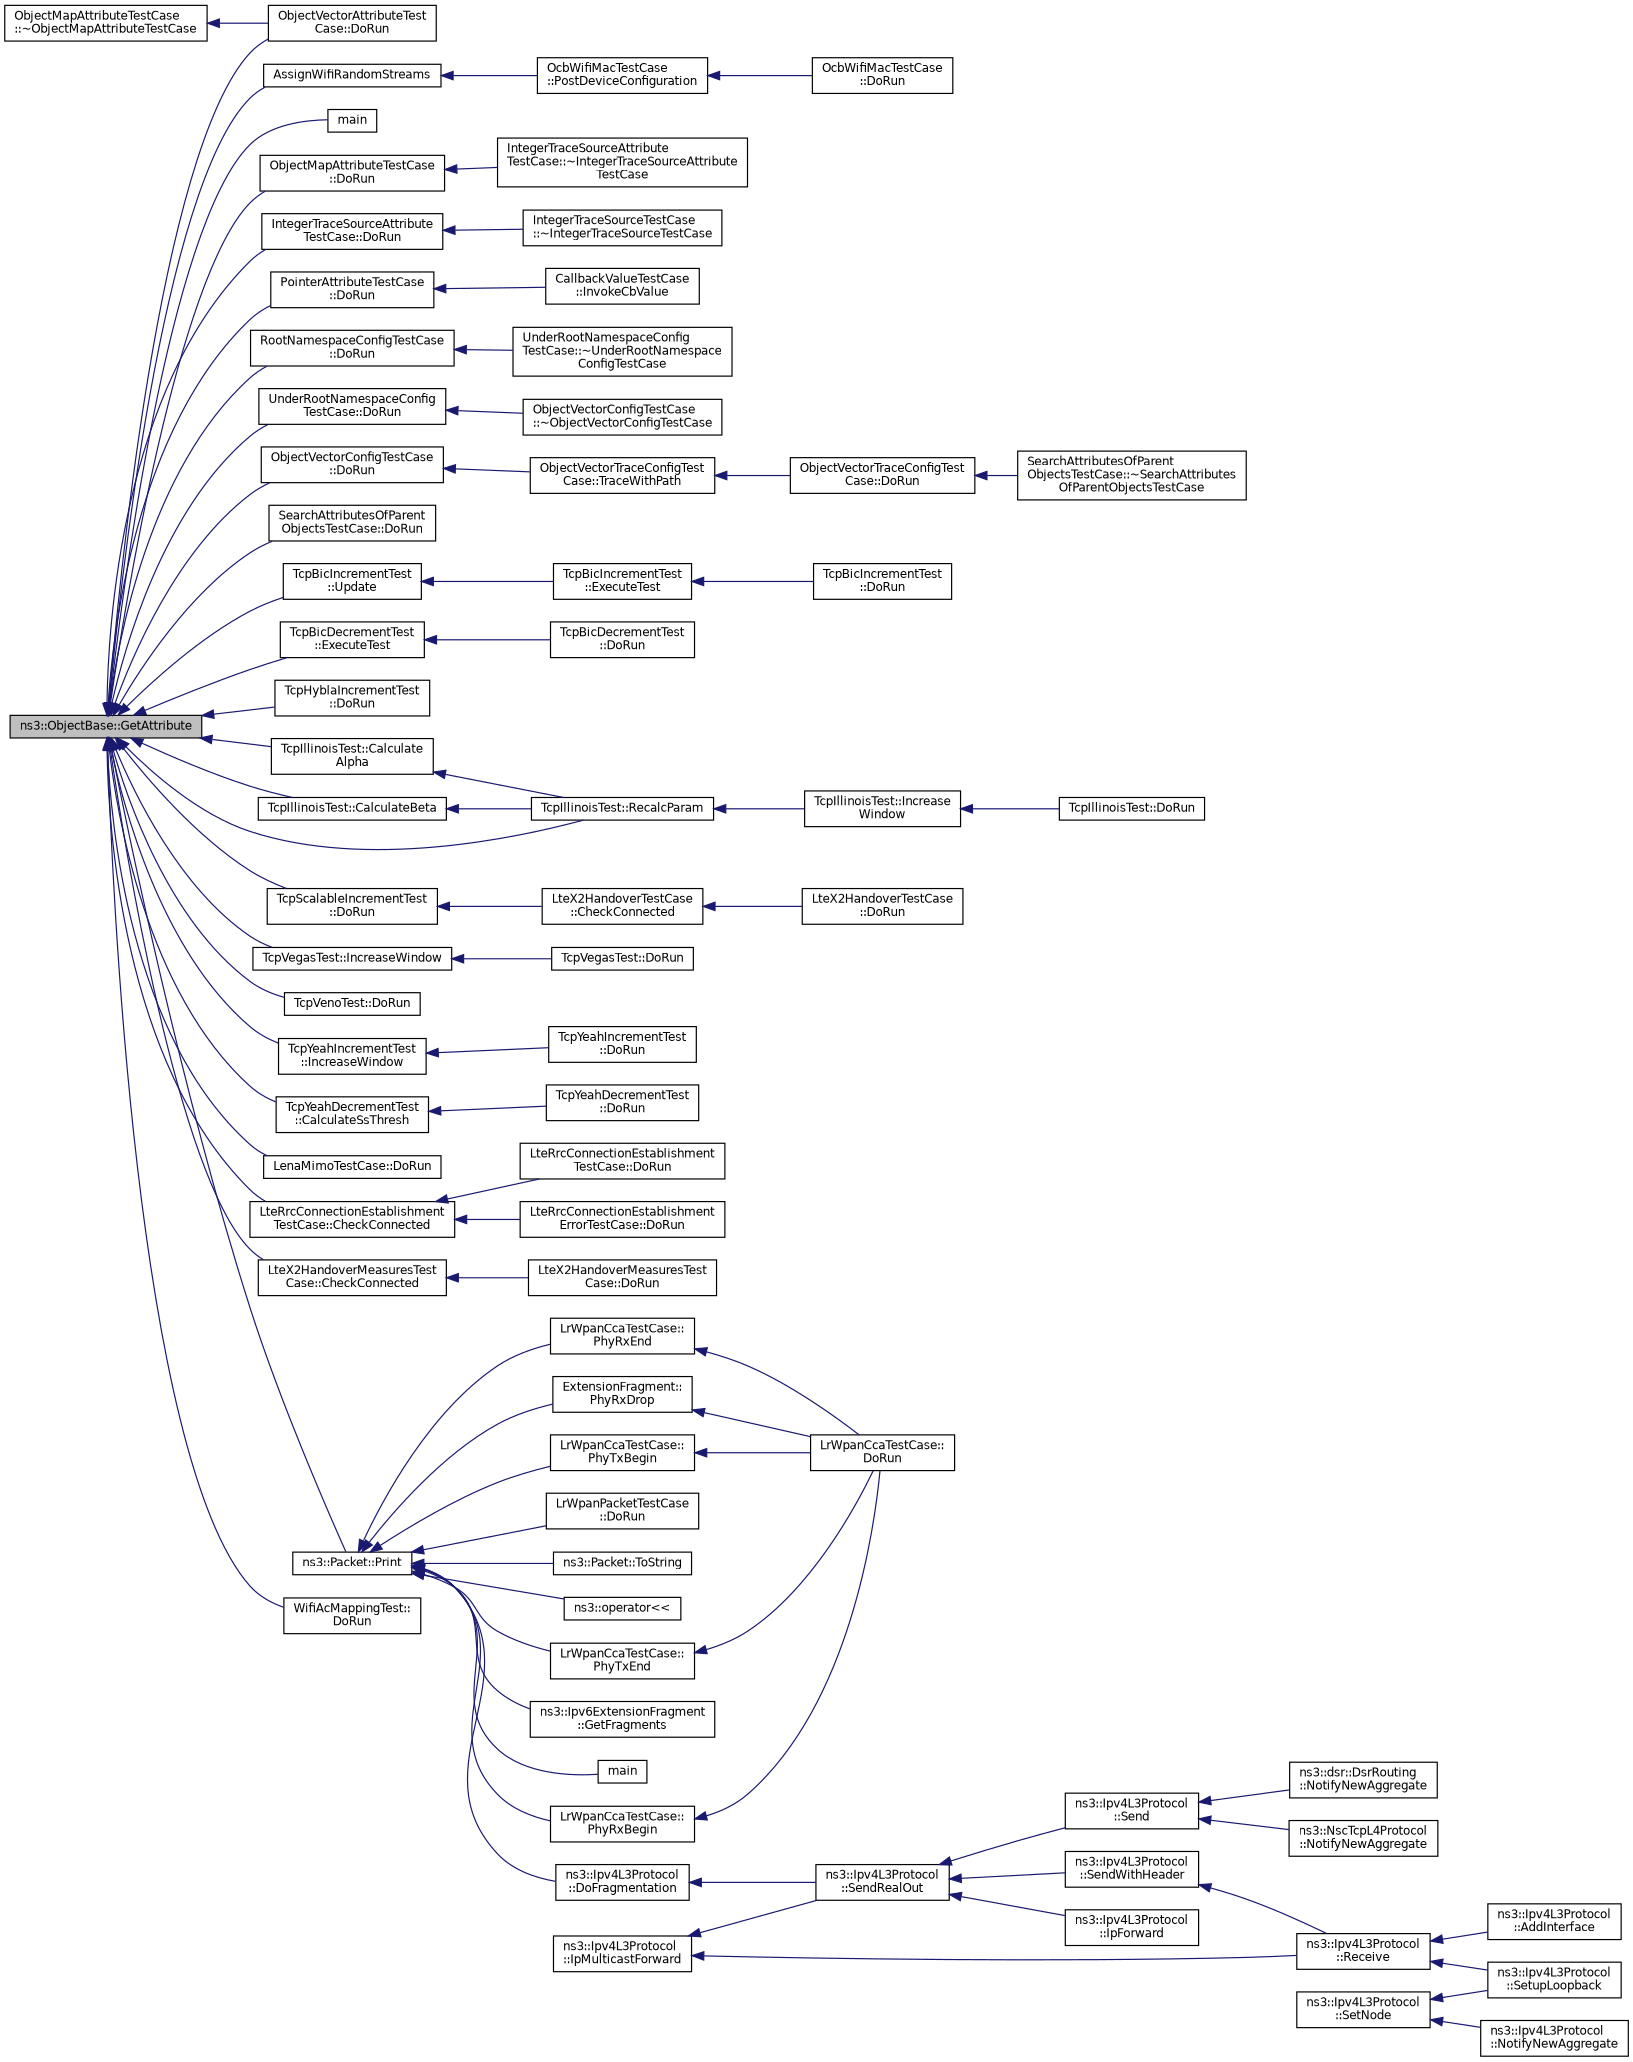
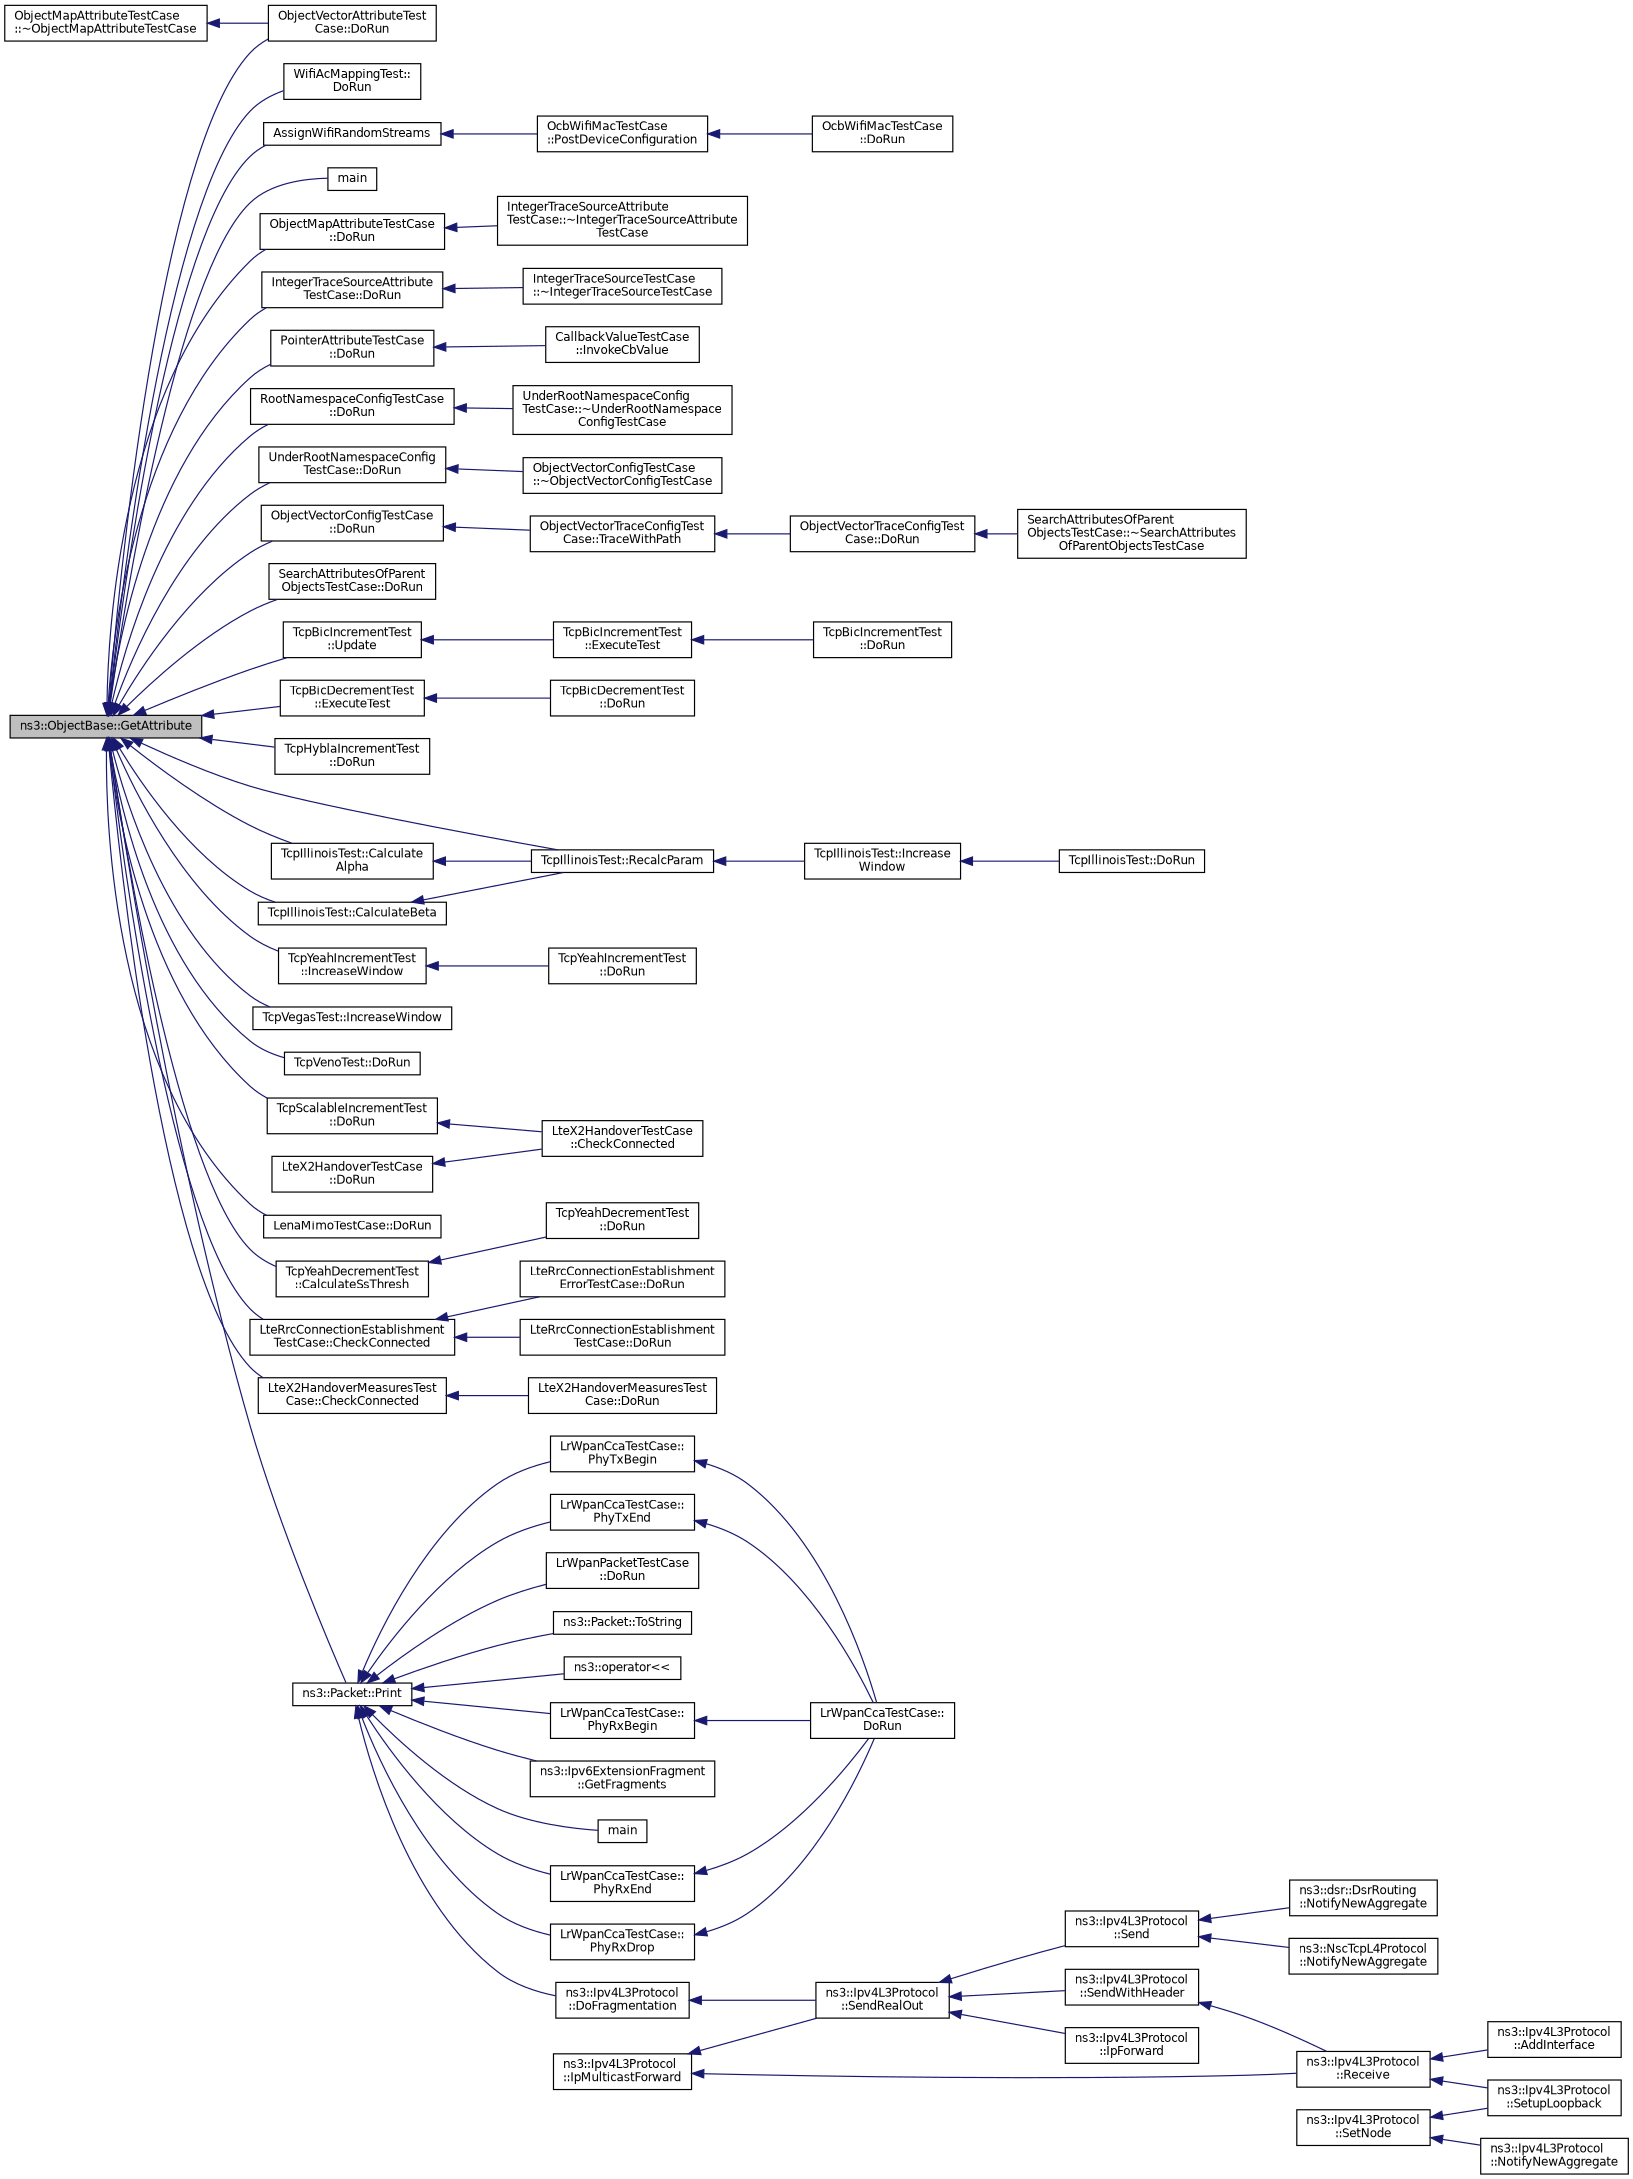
edge "LteX2HandoverTestCase ::DoRun" -> "LteX2HandoverTestCase ::CheckConnected": reversed
node "TcpVegasTest::DoRun": removed
node "ExtensionFragment:: PhyRxDrop": label "ExtensionFragment:: PhyRxDrop" -> "LrWpanCcaTestCase:: PhyRxDrop"
